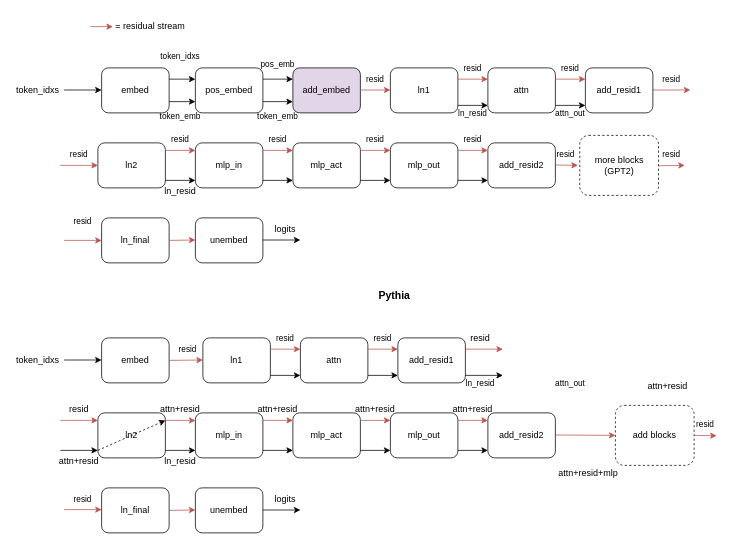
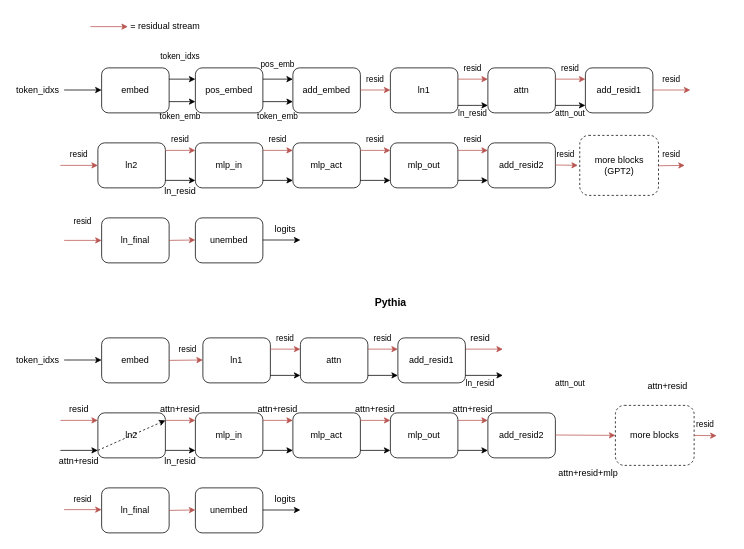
node "= residual stream": moved (150, 27) -> (165, 27)
node "add_embed": fillcolor #e1d5e7 -> #ffffff
node "Pythia": moved (394, 293) -> (390, 300)
node "add blocks": label "add blocks" -> "more blocks"
